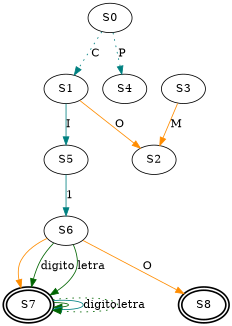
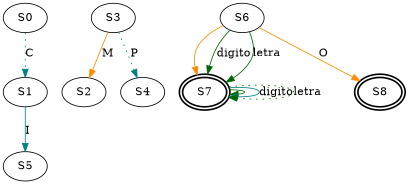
edge "S0" -> "S4": now "S3" -> "S4"
edge "S1" -> "S2": removed, label "O"
edge "S5" -> "S6": removed, label "1"
